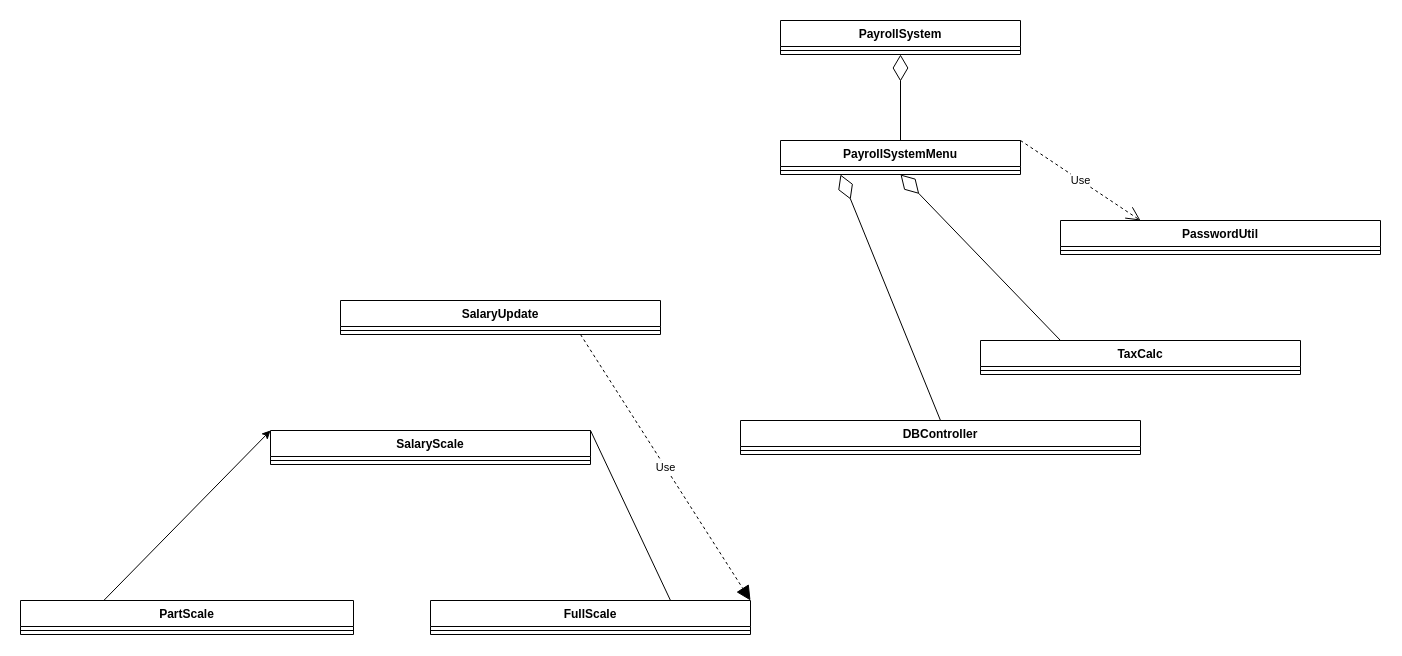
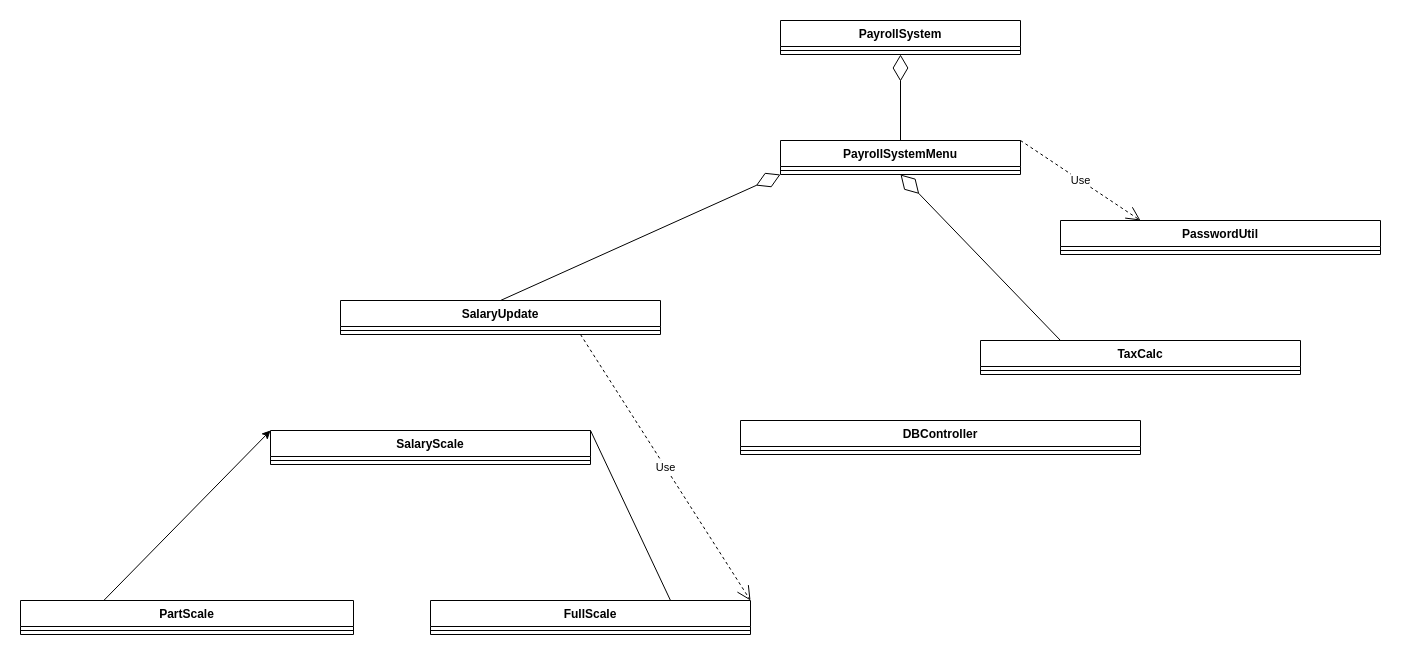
edge "SalaryUpdate" -> "PayrollSystemMenu": added
edge "DBController" -> "PayrollSystemMenu": removed
edge "SalaryUpdate" -> "FullScale": arrowhead block -> open
